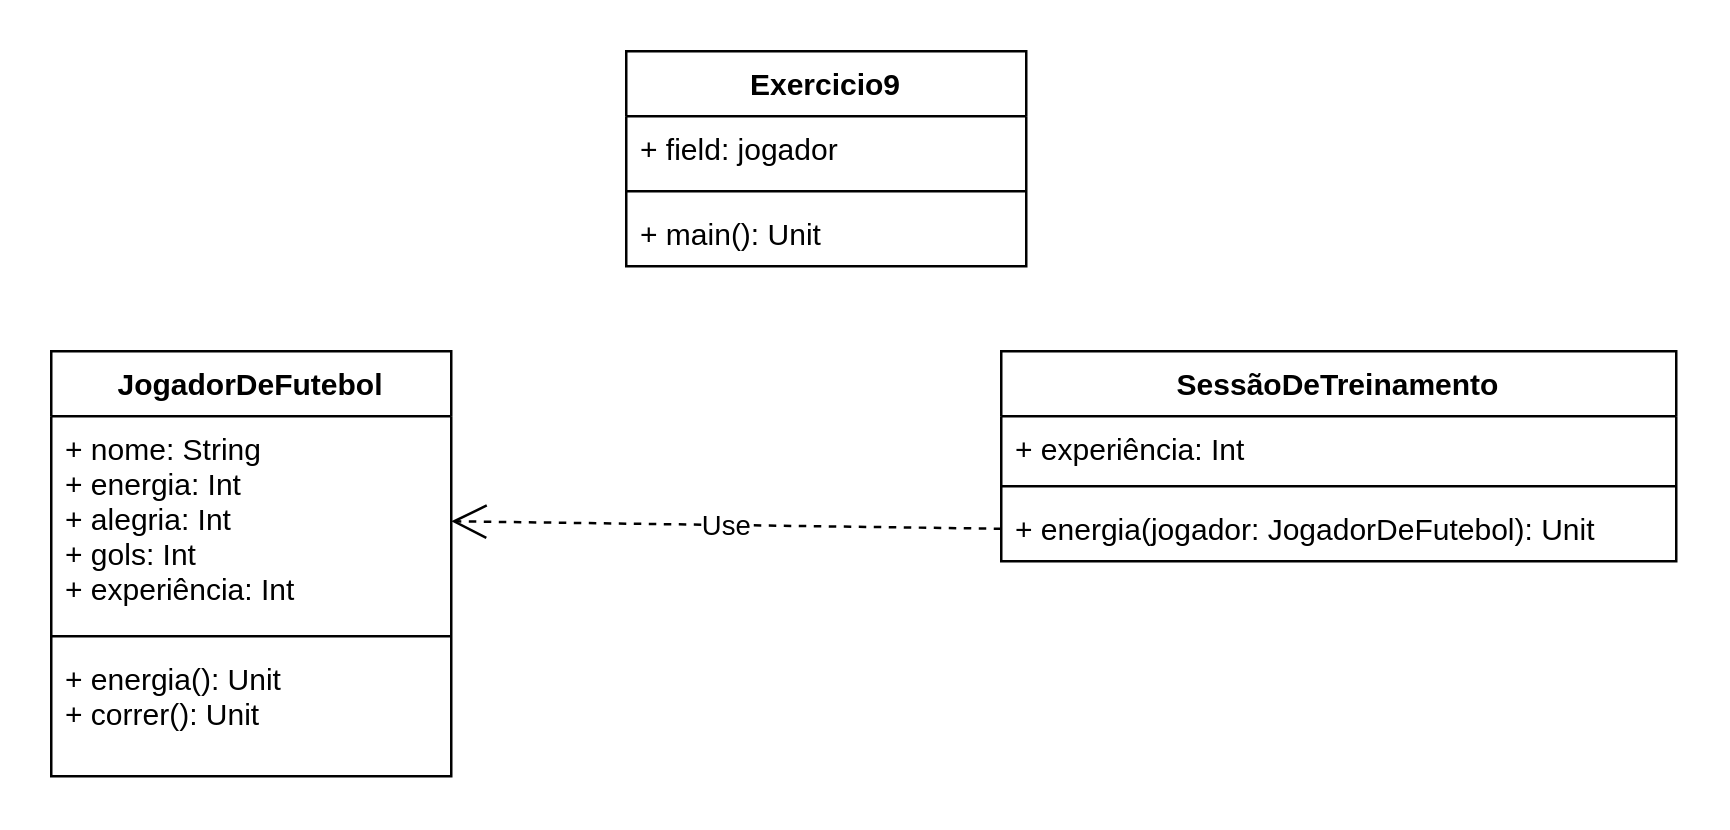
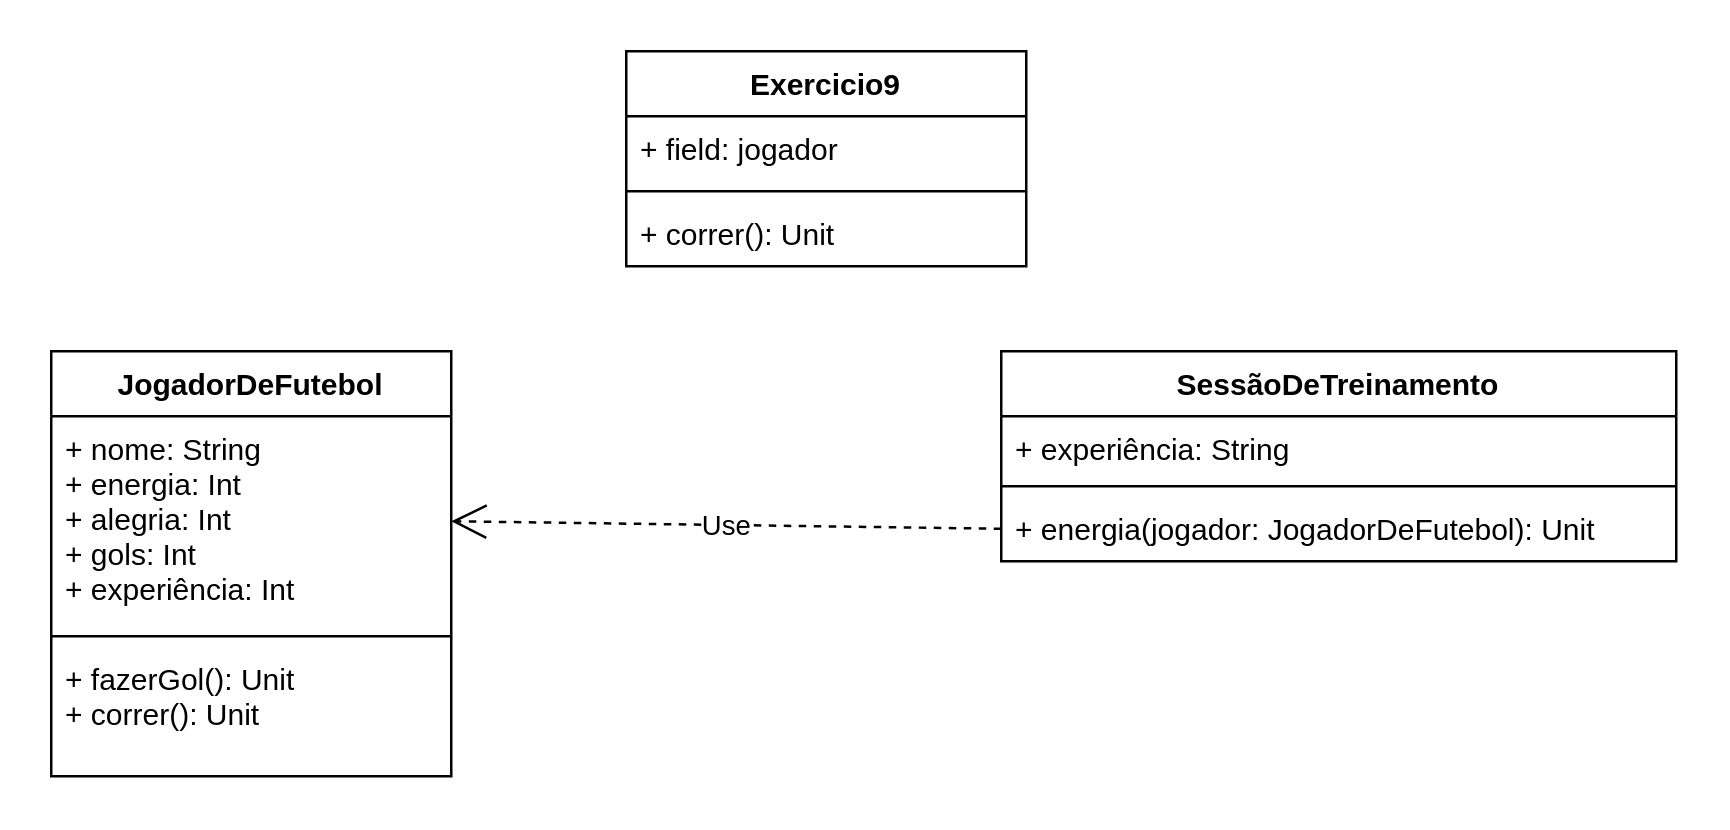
node "+ main(): Unit": label "+ main(): Unit" -> "+ correr(): Unit"
node "+ experiência: Int": label "+ experiência: Int" -> "+ experiência: String"
node "+ energia(): Unit + correr(): Unit": label "+ energia(): Unit + correr(): Unit" -> "+ fazerGol(): Unit + correr(): Unit"
